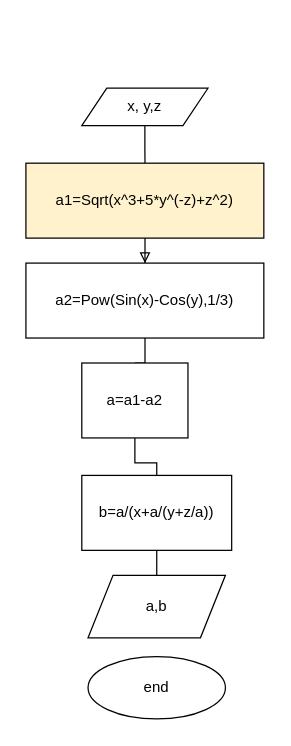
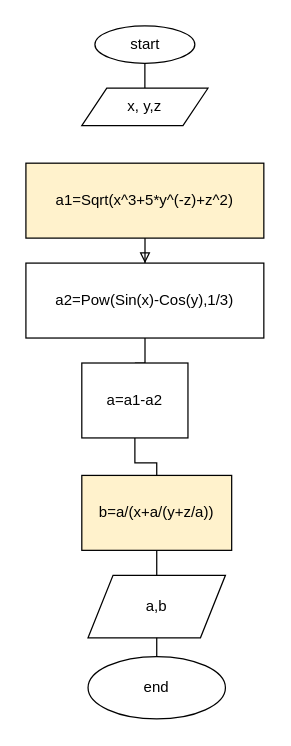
node "start": added
edge "start" -- "x, y,z": added
edge "x, y,z" -- "a1=Sqrt(x^3+5*y^(-z)+z^2)": removed
node "b=a/(x+a/(y+z/a))": fillcolor #ffffff -> #fff2cc
edge "a,b" -- "end": added
